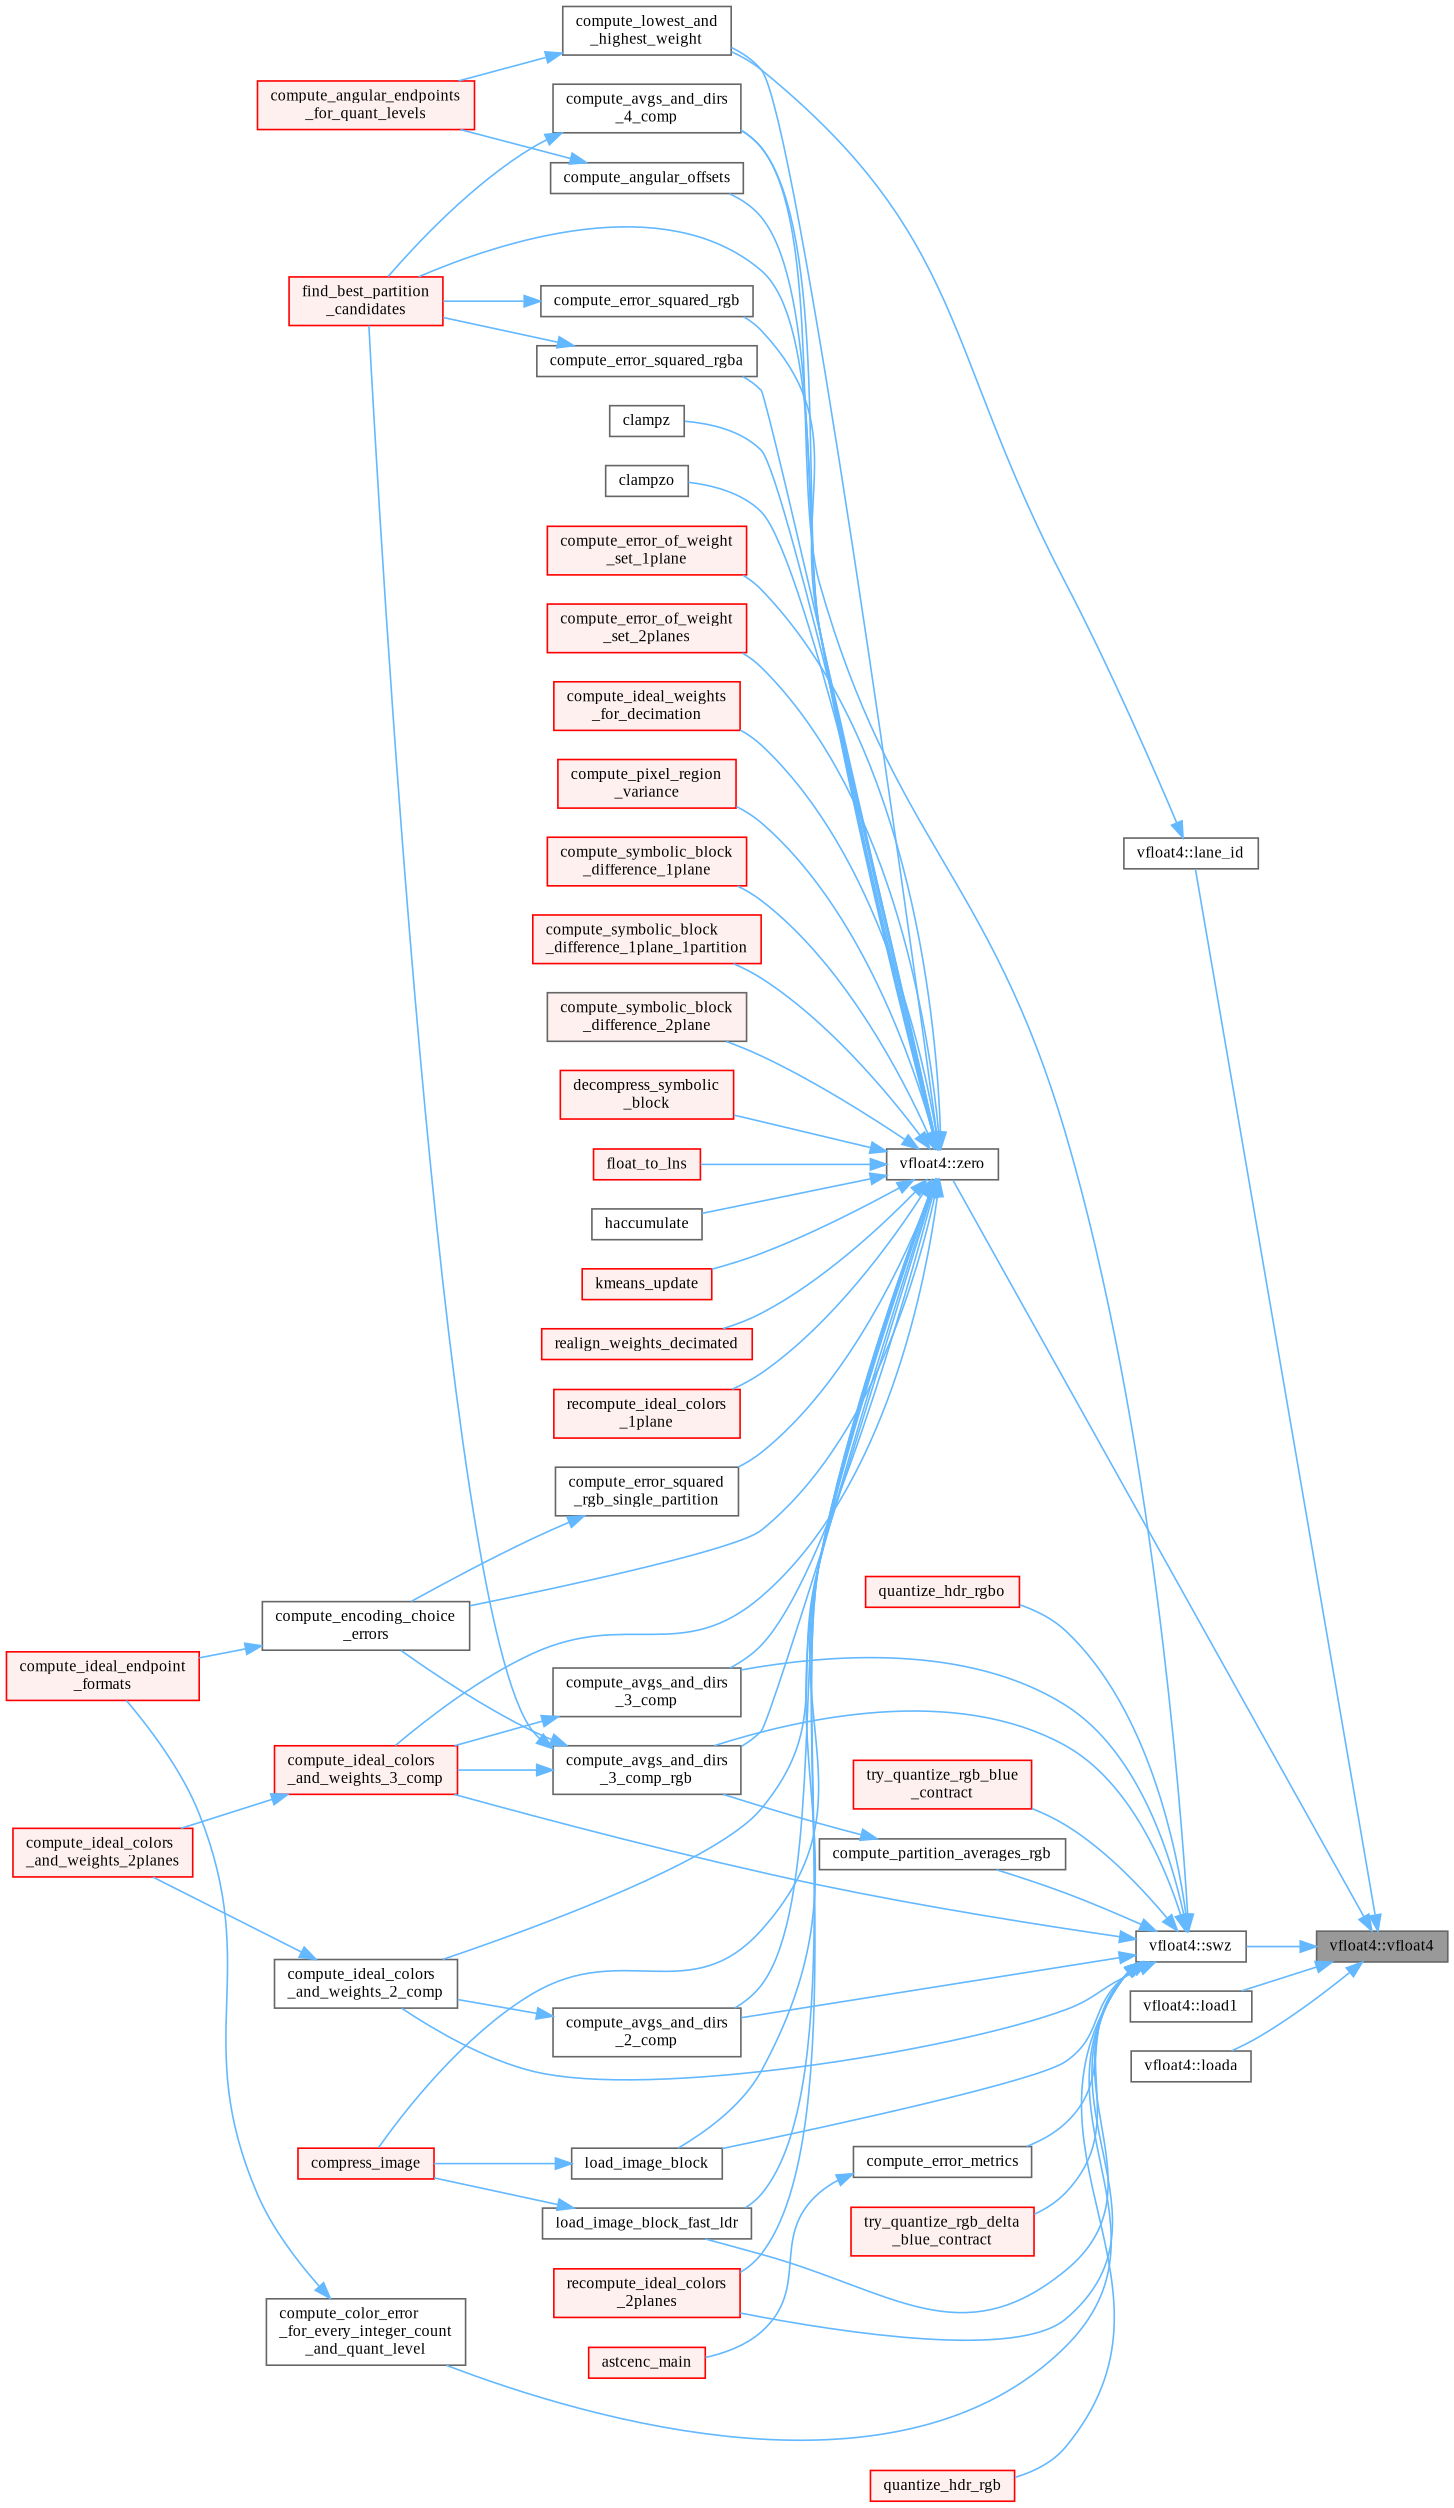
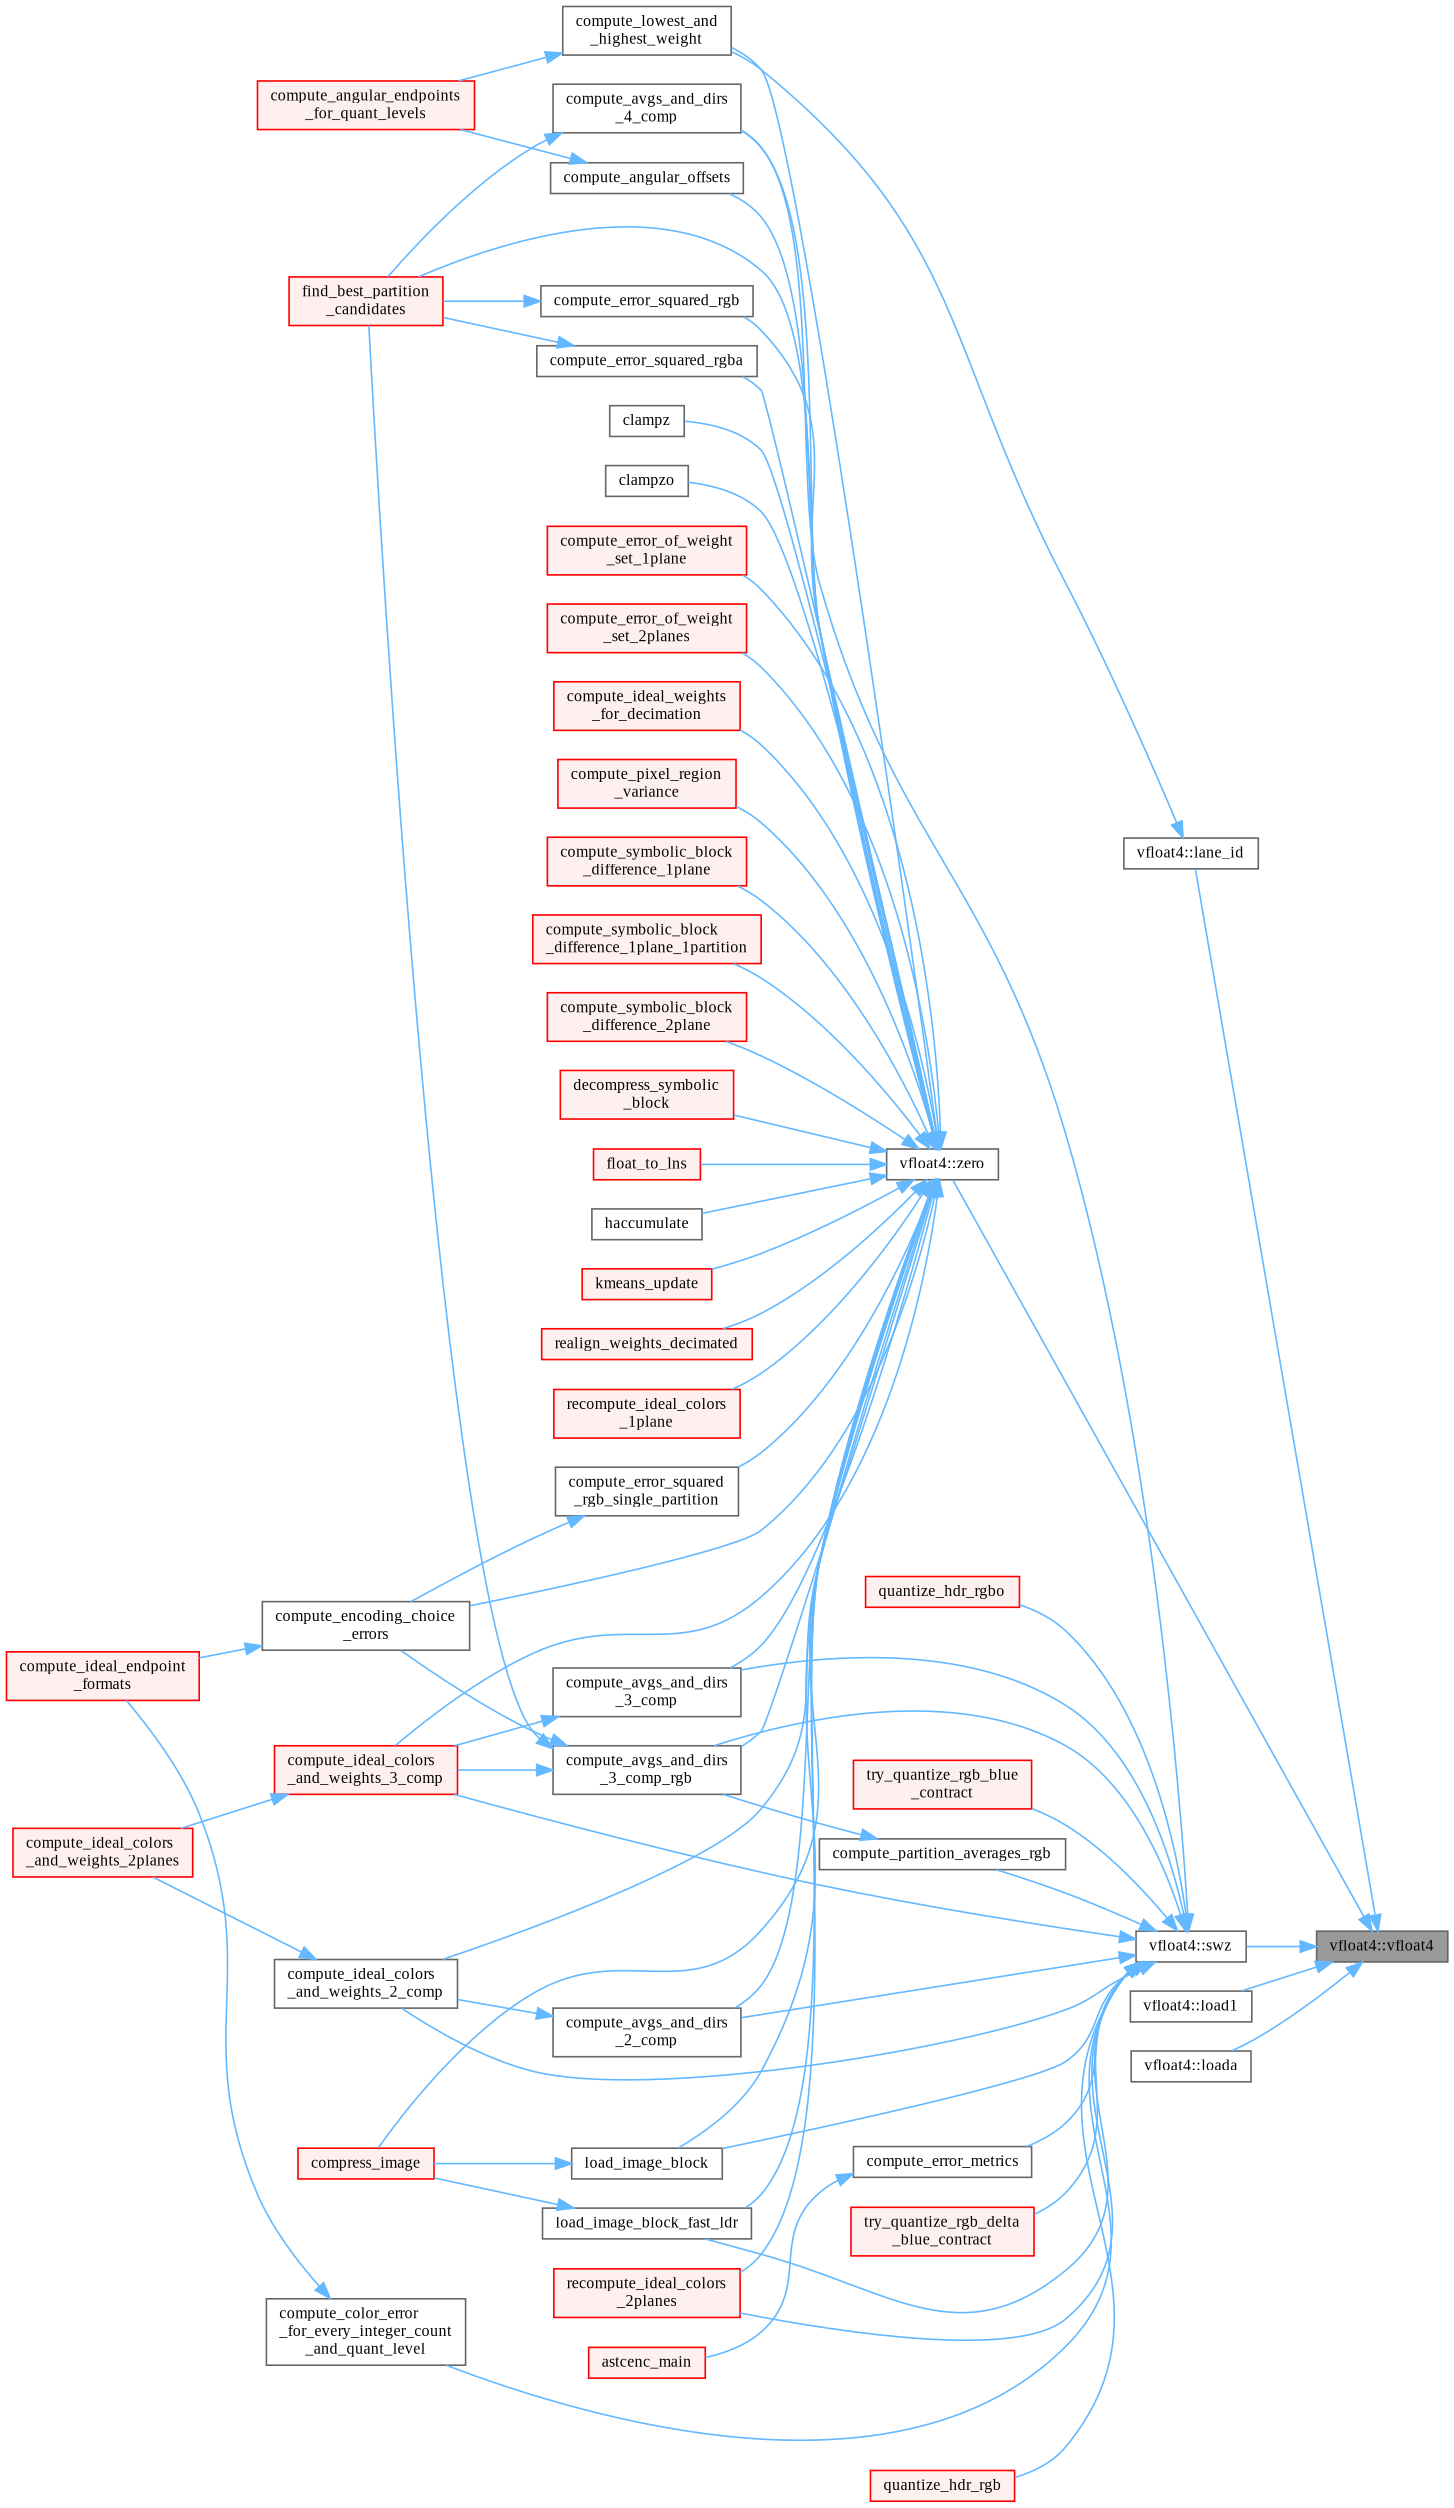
node "compute_symbolic_block _difference_2plane": color grey40 -> red
